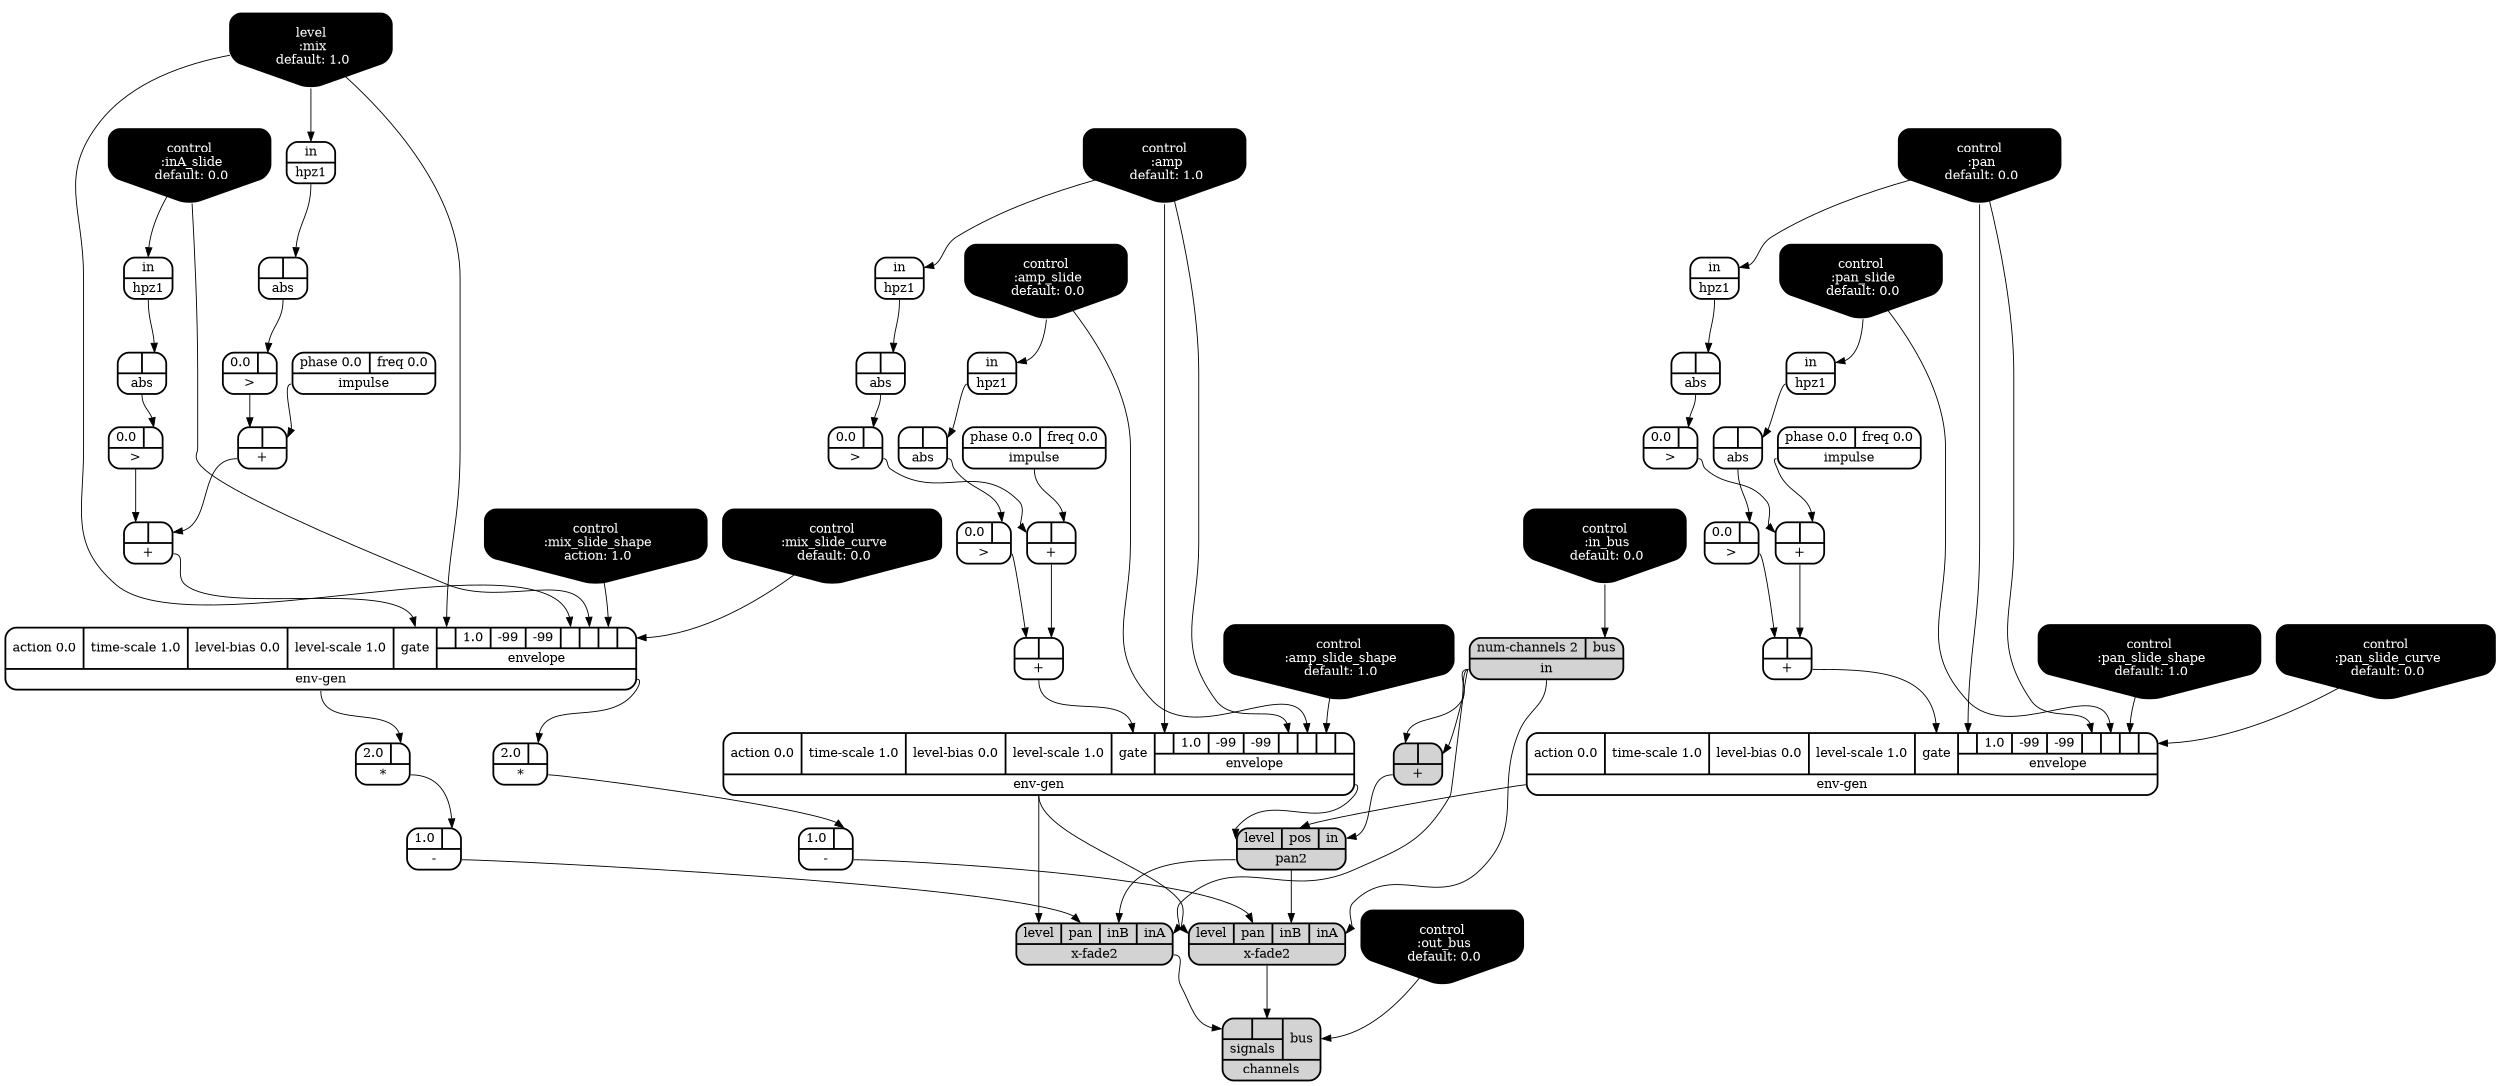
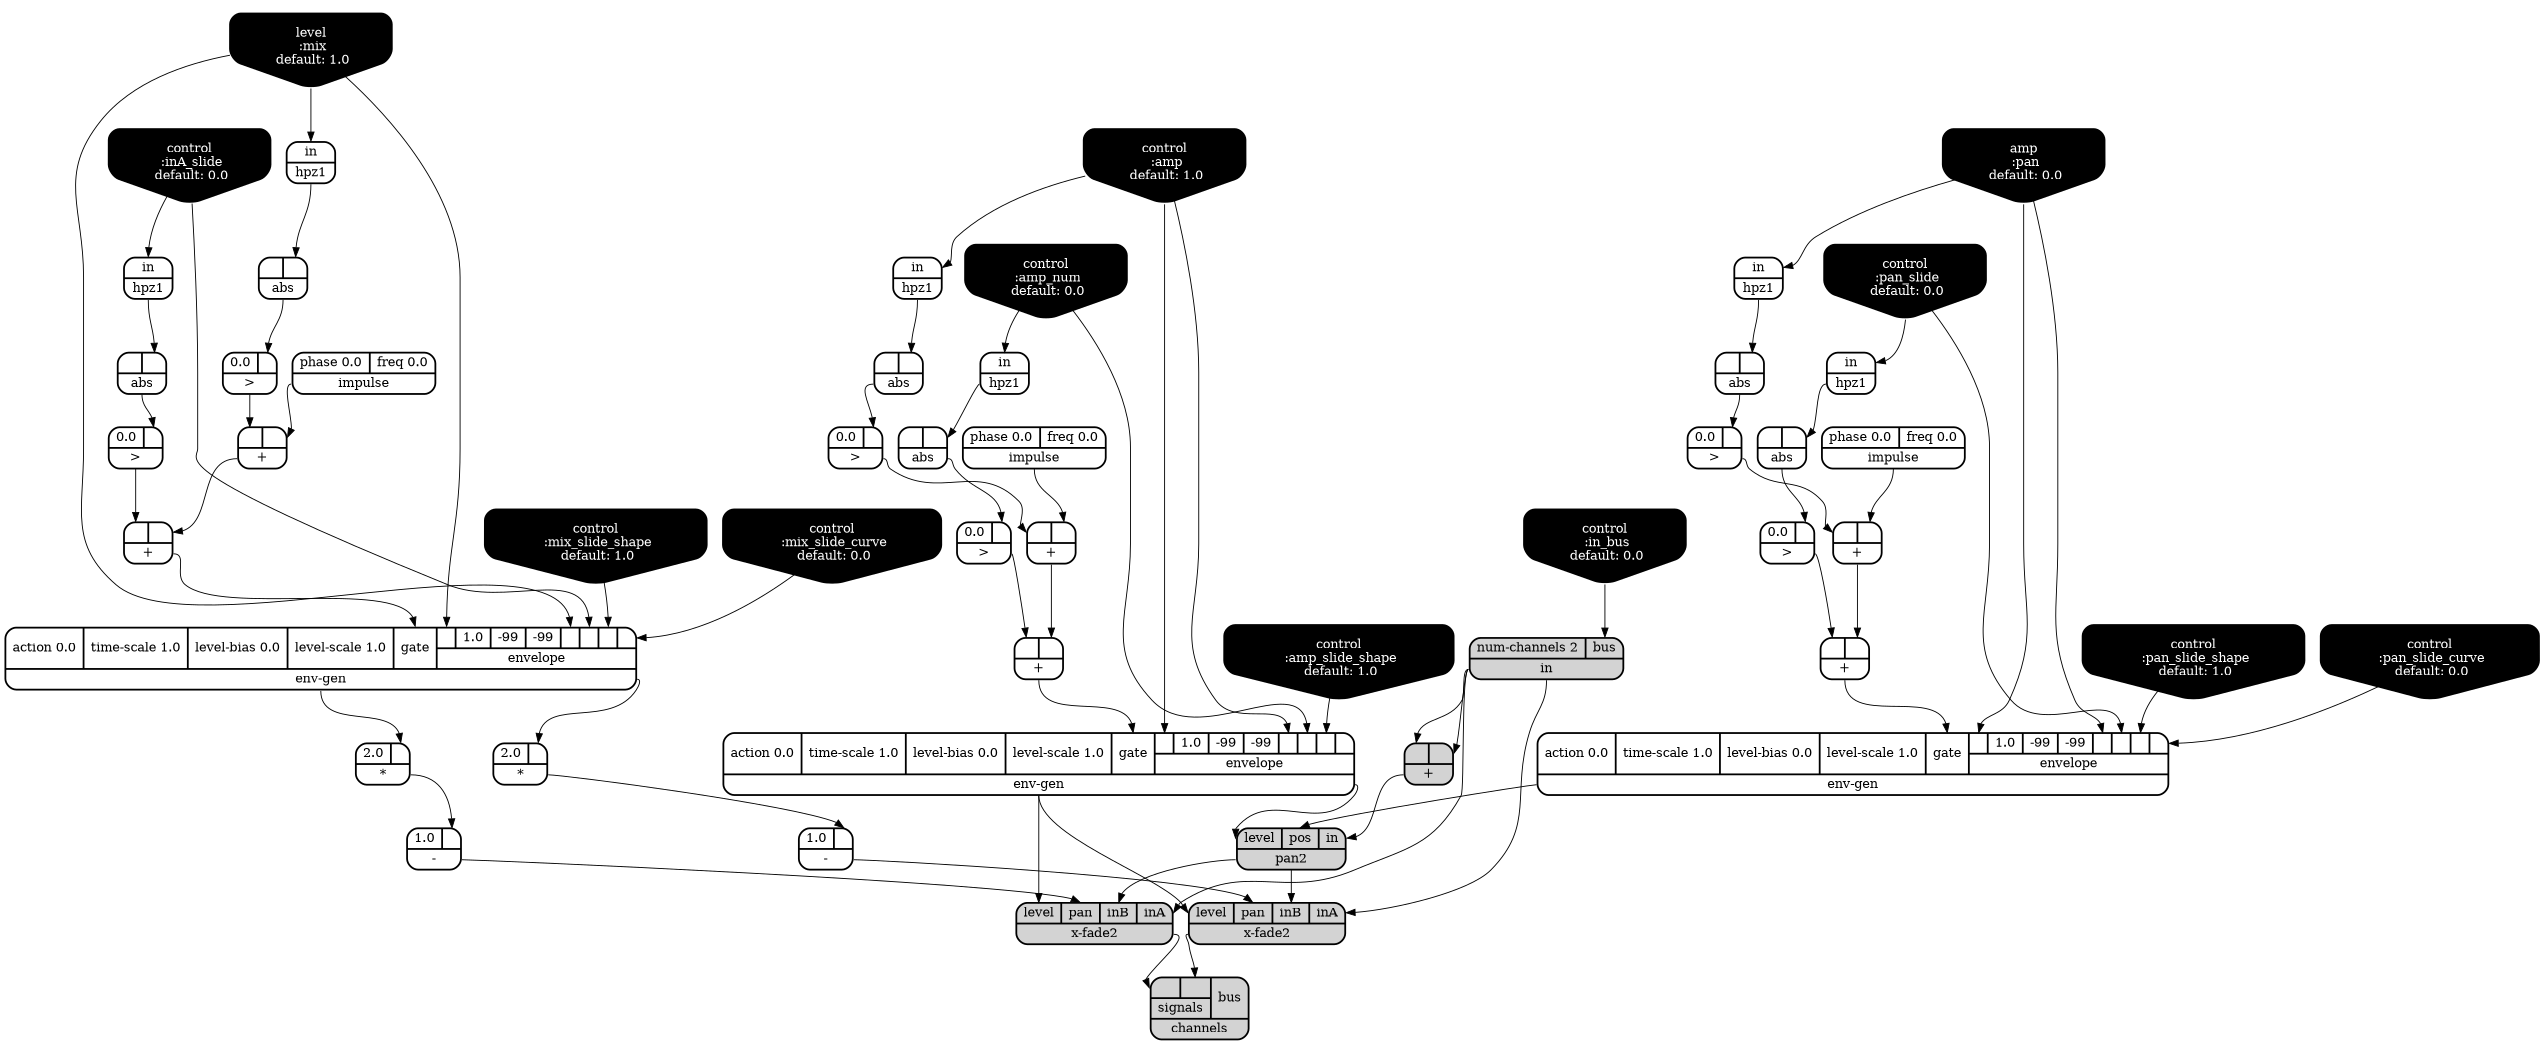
node "control :pan default: 0.0": label "control :pan default: 0.0" -> "amp :pan default: 0.0"
node "control :amp_slide default: 0.0": label "control :amp_slide default: 0.0" -> "control :amp_num default: 0.0"
node "control :mix_slide_shape action: 1.0": label "control :mix_slide_shape action: 1.0" -> "control :mix_slide_shape default: 1.0"
node "control :out_bus default: 0.0": removed
